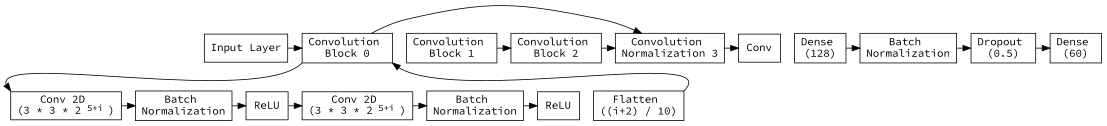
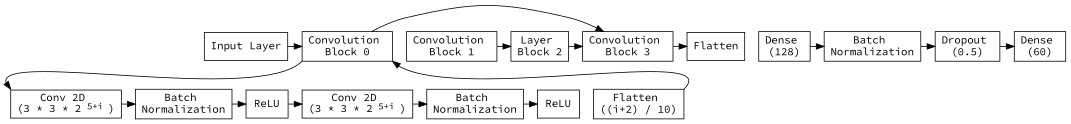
node "Convolution Block 2": label "Convolution Block 2" -> "Layer Block 2"
node "Convolution Normalization 3": label "Convolution Normalization 3" -> "Convolution Block 3"
node "Conv": label "Conv" -> "Flatten"
